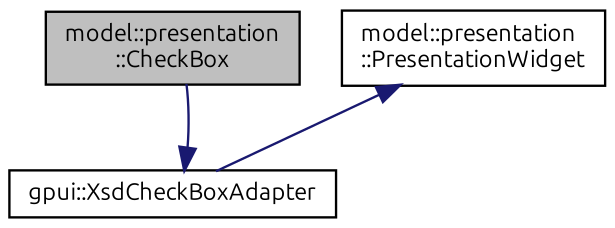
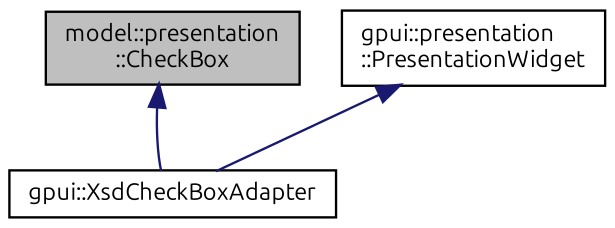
node "model::presentation ::PresentationWidget": label "model::presentation ::PresentationWidget" -> "gpui::presentation ::PresentationWidget"
edge "model::presentation ::CheckBox" -> "gpui::XsdCheckBoxAdapter": reversed
